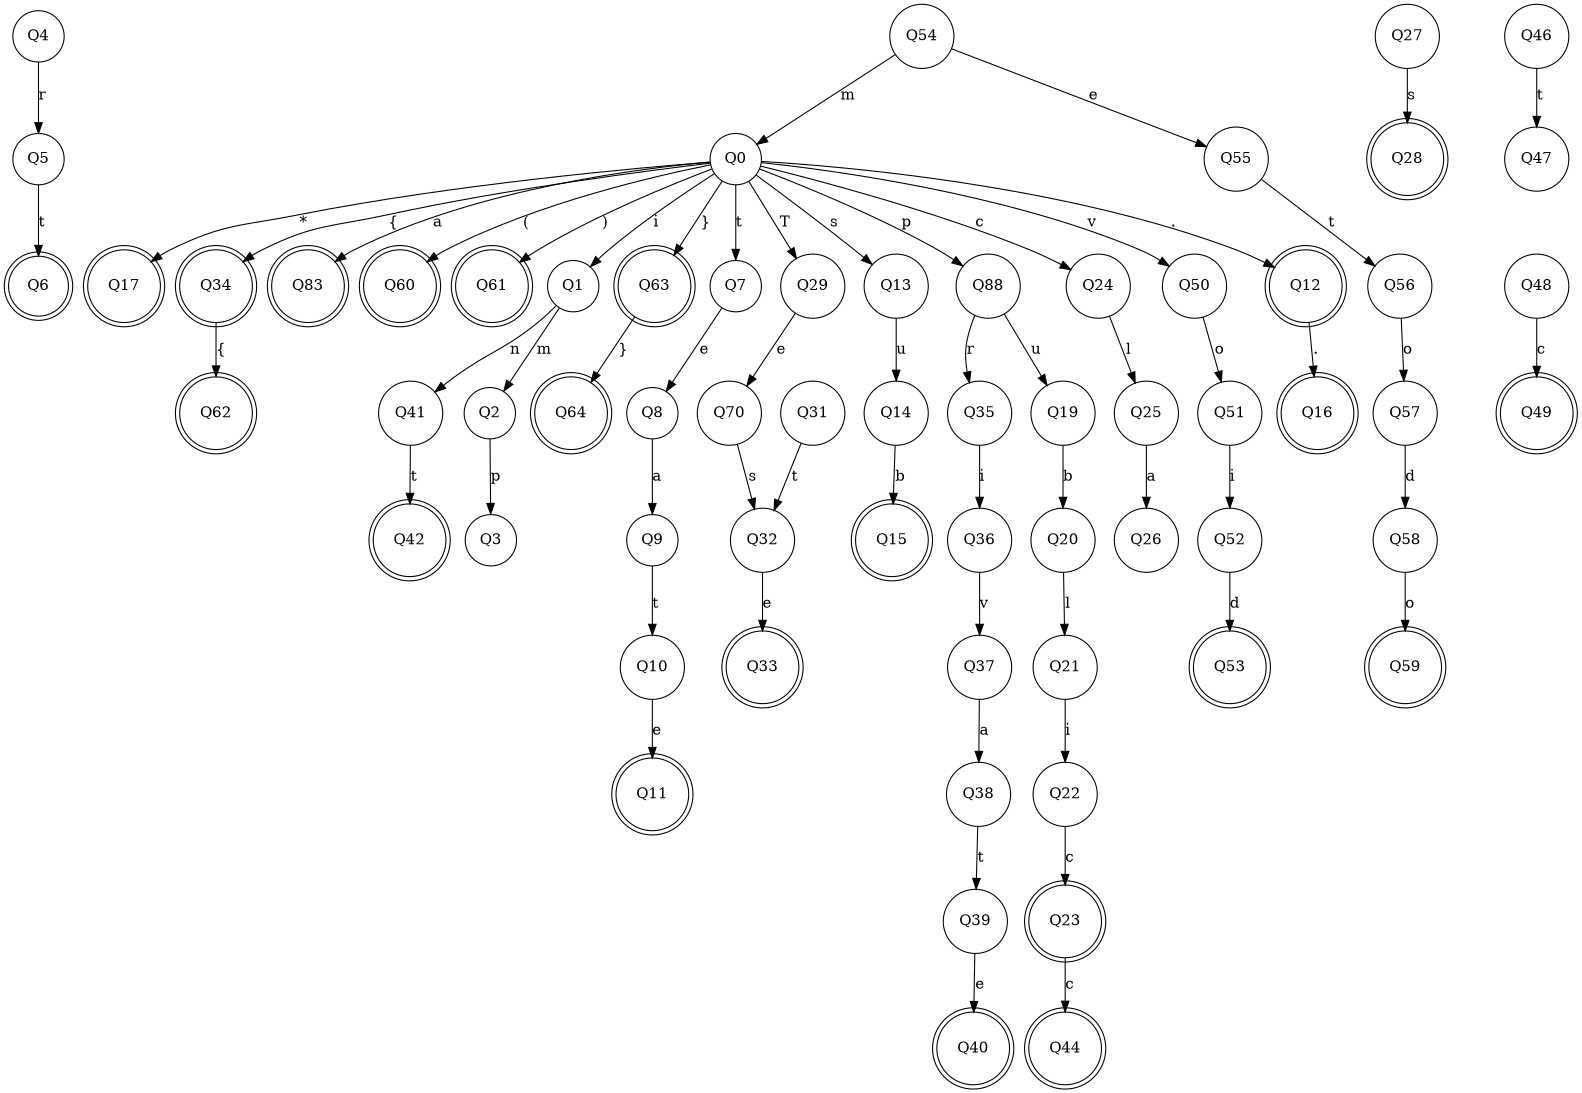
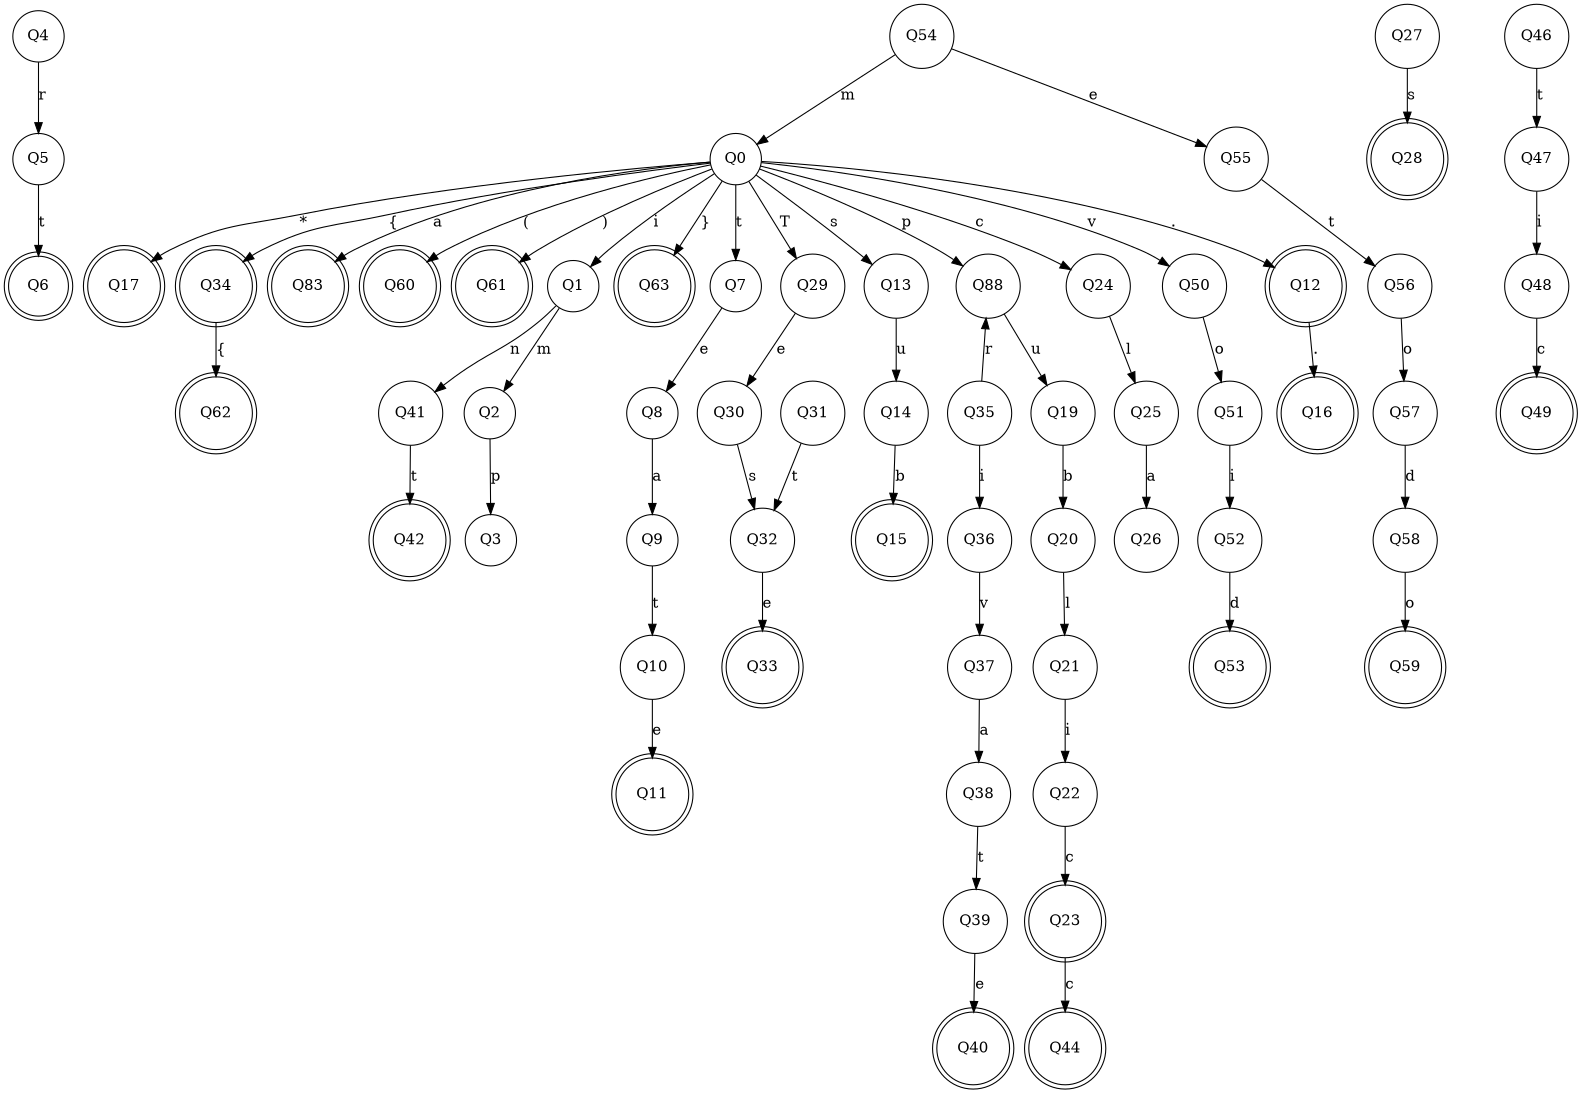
edge "Q47" -> "Q48": added, label "i"
edge "Q88" -> "Q35": reversed
node "Q64": removed
node "Q70": label "Q70" -> "Q30"
